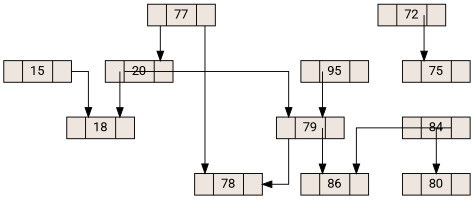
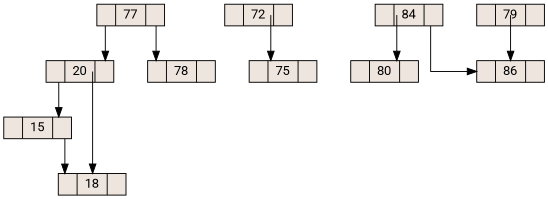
edge "20" -> "79": now "20" -> "15"
node "95": removed
edge "79" -> "78": removed
